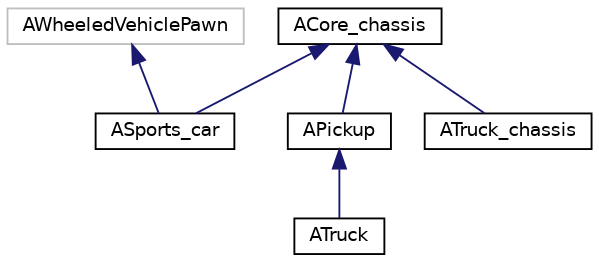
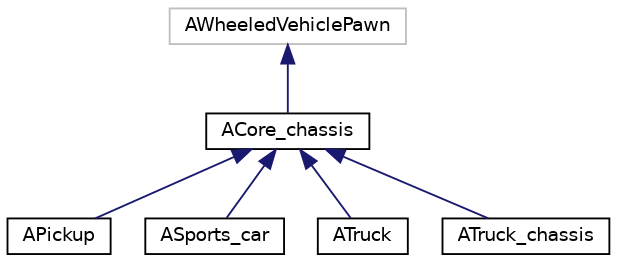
edge "ASports_car" -> "AWheeledVehiclePawn": now "ACore_chassis" -> "AWheeledVehiclePawn"
edge "ATruck" -> "APickup": now "ATruck" -> "ACore_chassis"
